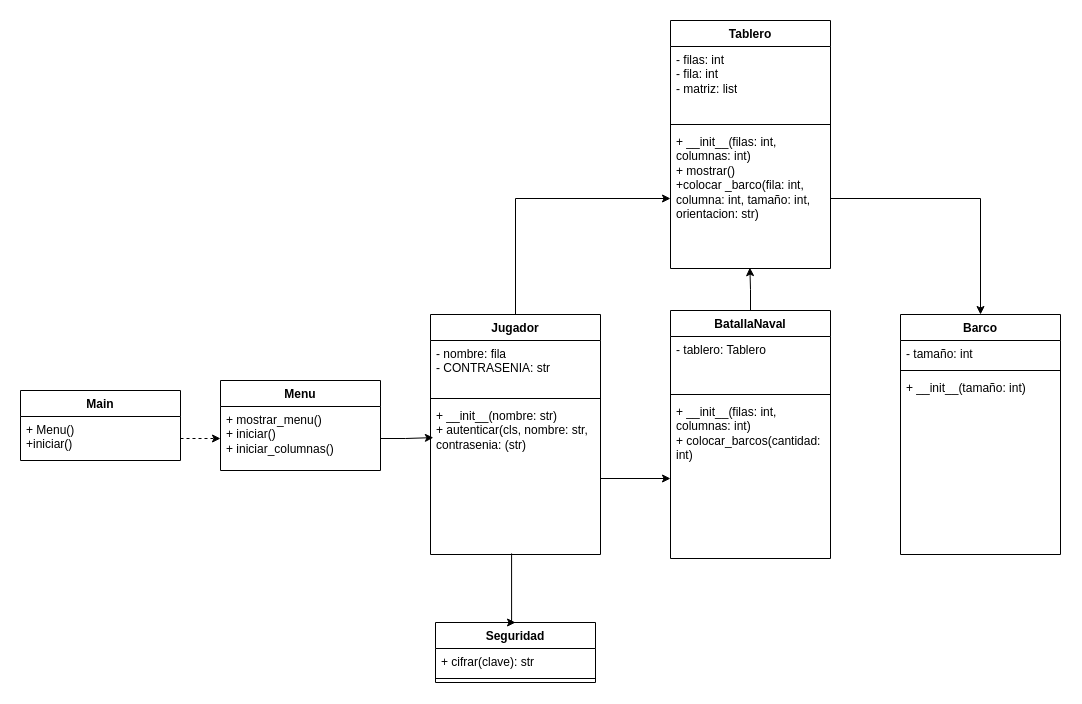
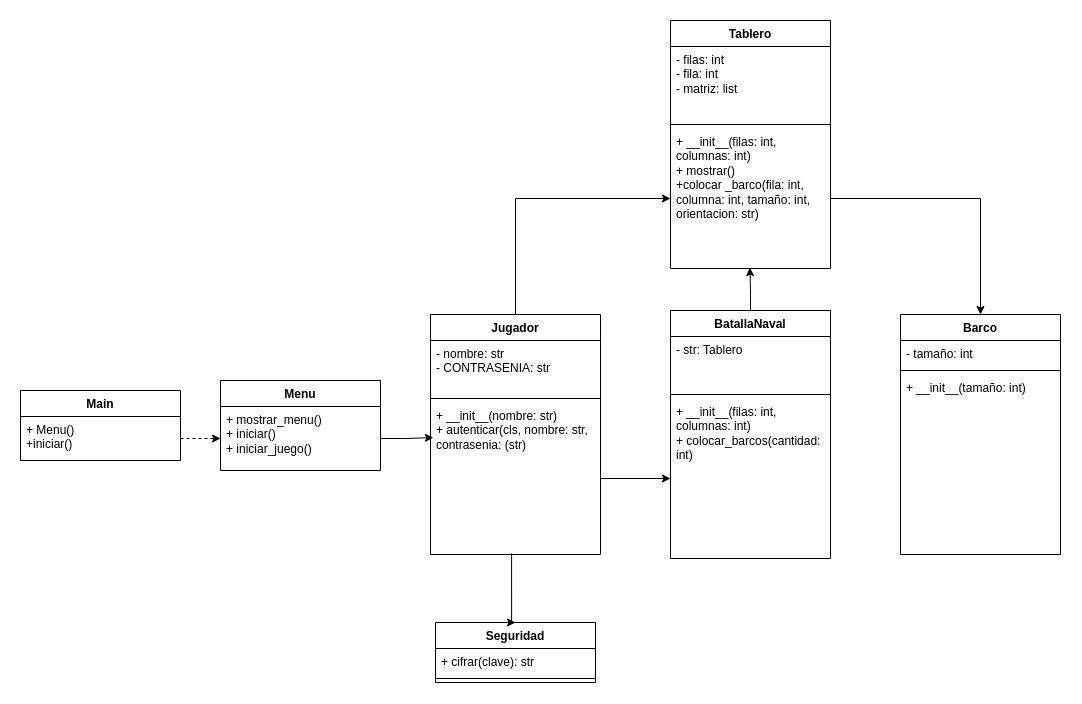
node "- tablero: Tablero": label "- tablero: Tablero" -> "- str: Tablero"
node "- nombre: fila - CONTRASENIA: str": label "- nombre: fila - CONTRASENIA: str" -> "- nombre: str - CONTRASENIA: str"
node "+ mostrar_menu() + iniciar() + iniciar_columnas()": label "+ mostrar_menu() + iniciar() + iniciar_columnas()" -> "+ mostrar_menu() + iniciar() + iniciar_juego()"
